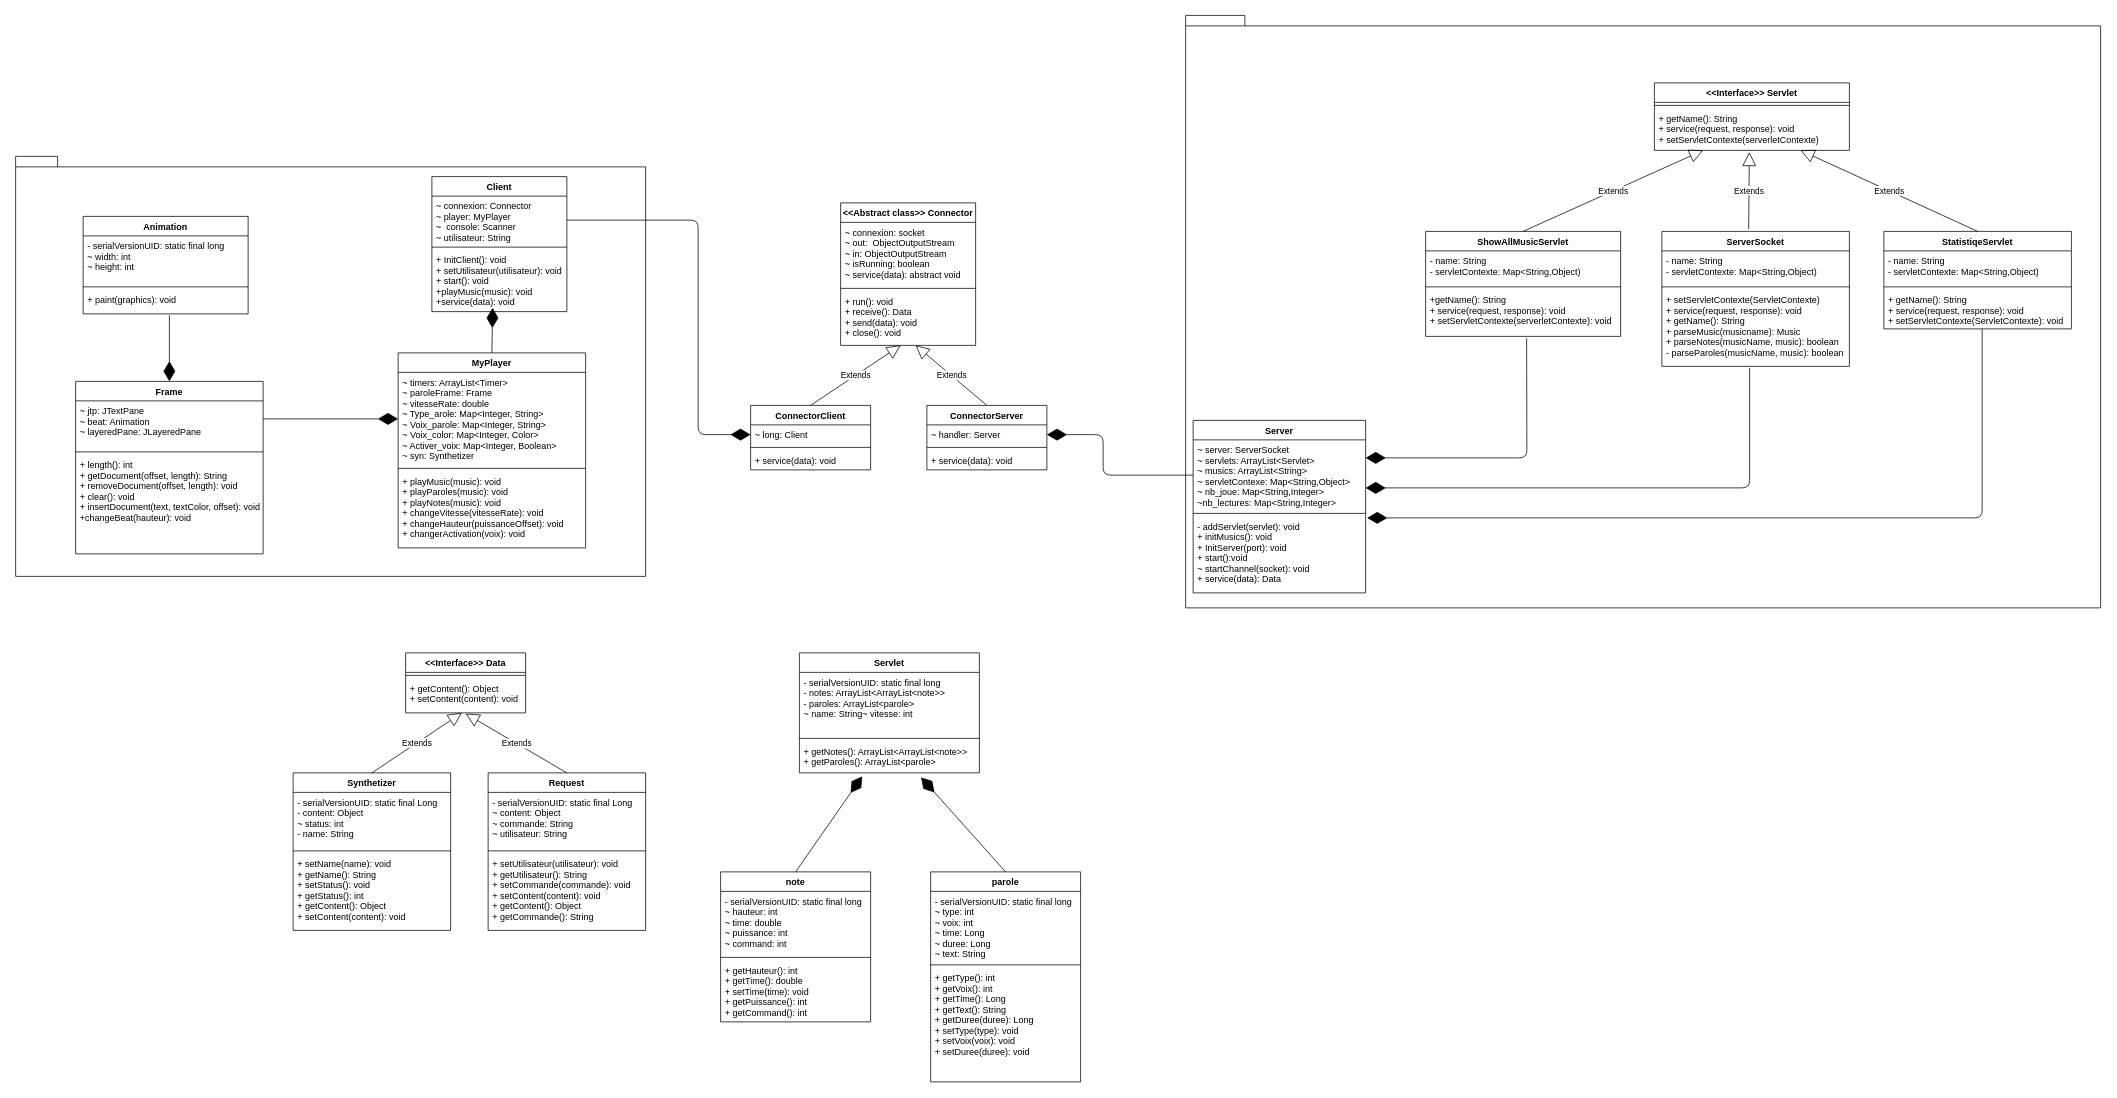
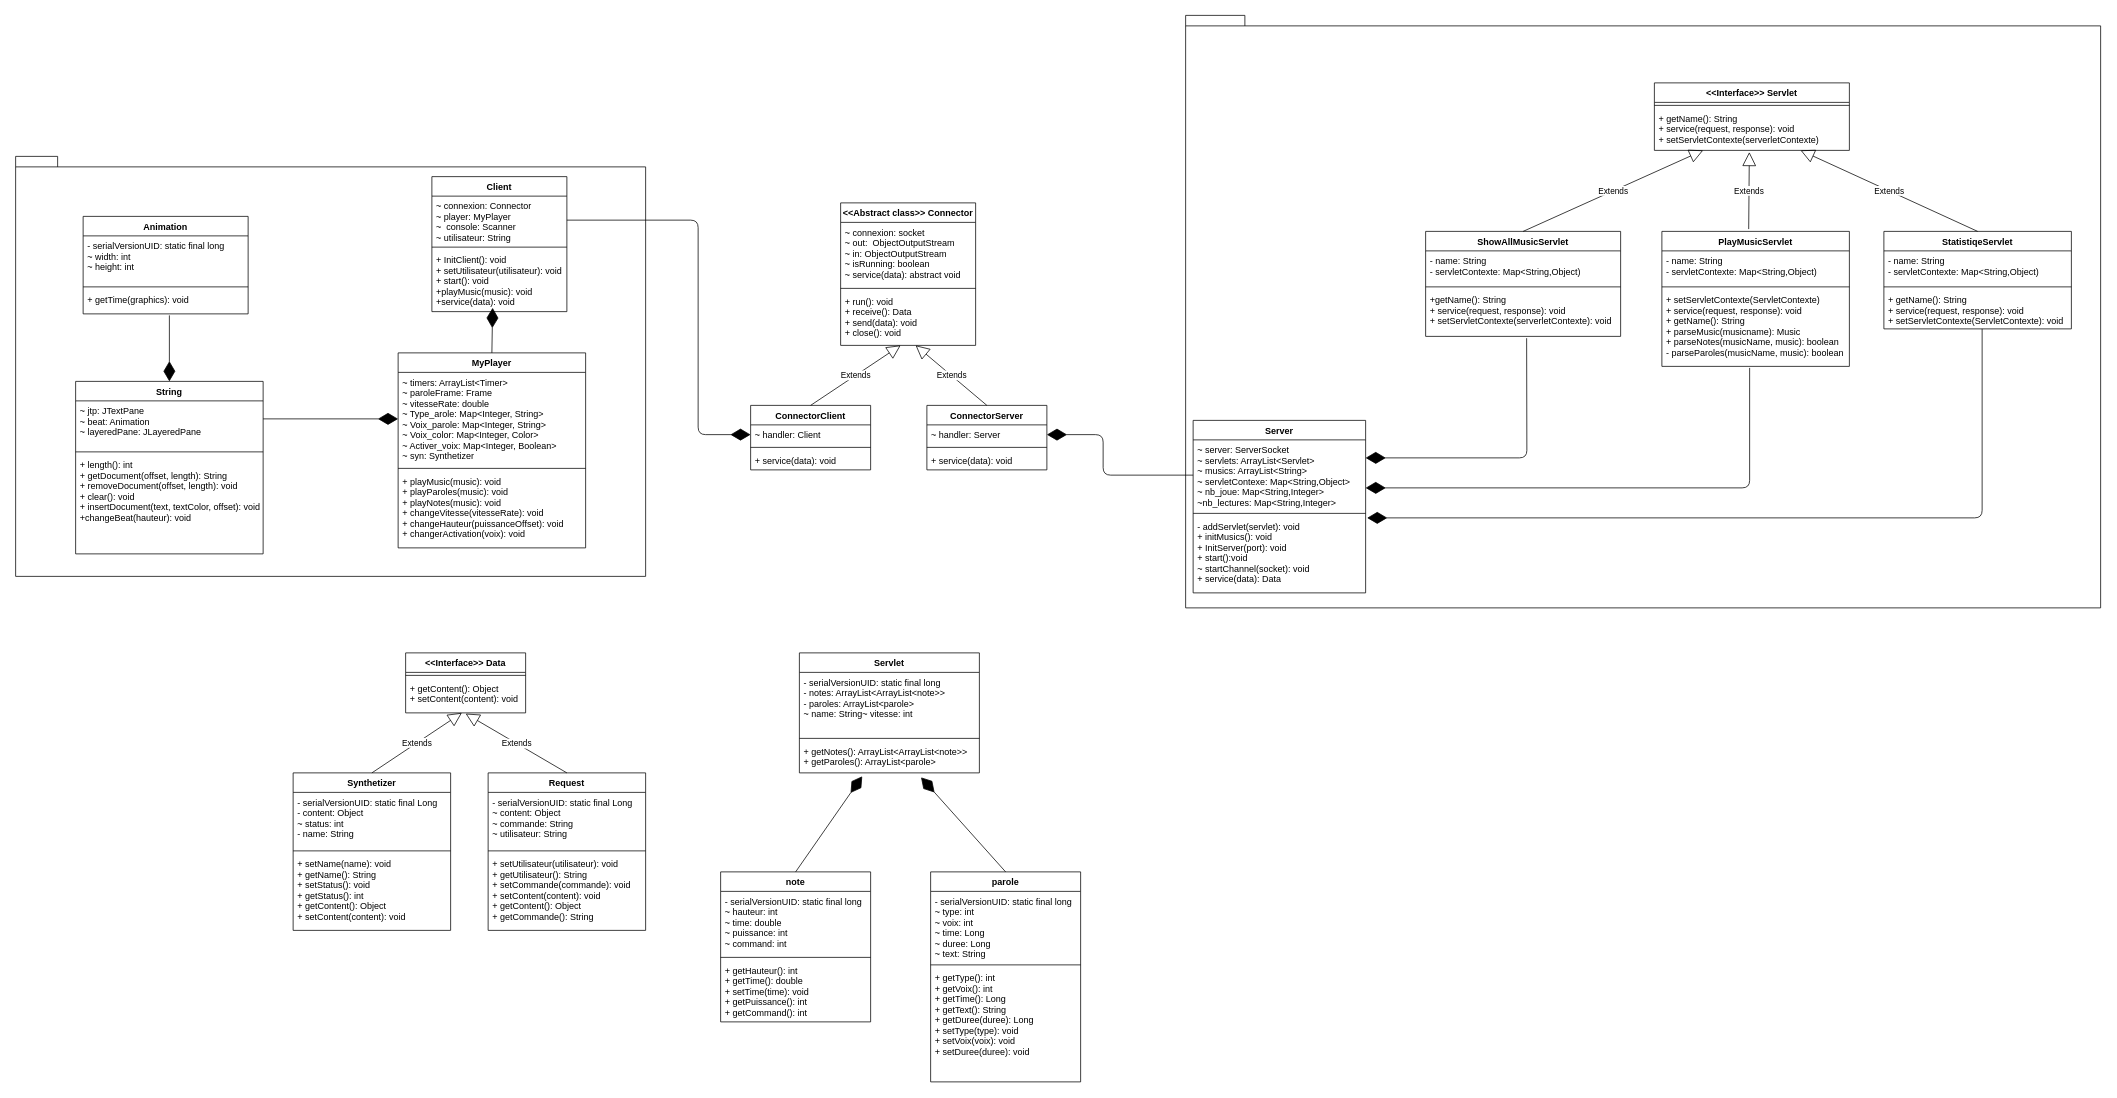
node "ServerSocket": label "ServerSocket" -> "PlayMusicServlet"
node "+ paint(graphics): void": label "+ paint(graphics): void" -> "+ getTime(graphics): void"
node "Frame": label "Frame" -> "String"
node "~ long: Client": label "~ long: Client" -> "~ handler: Client"
